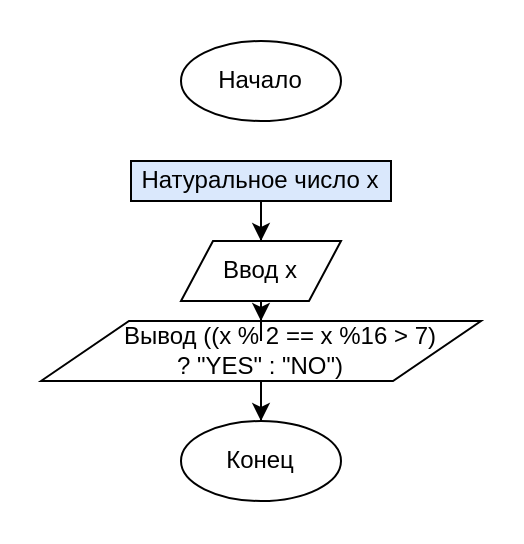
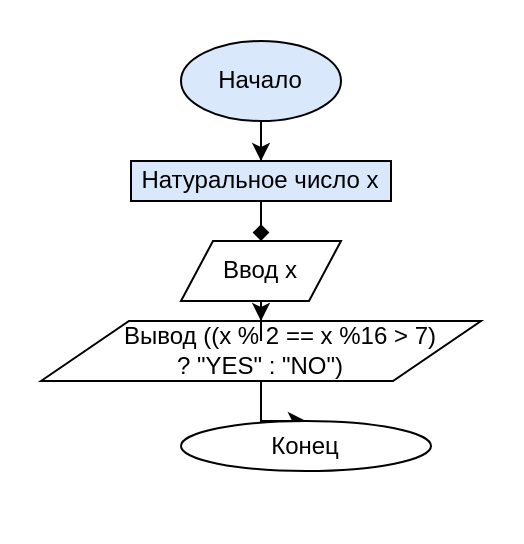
node "Начало": fillcolor #ffffff -> #dae8fc
edge "Начало" -> "Натуральное число x": added
edge "Натуральное число x" -> "Ввод x": arrowhead classic -> diamond
node "Конец": size 160x80 -> 250x50
